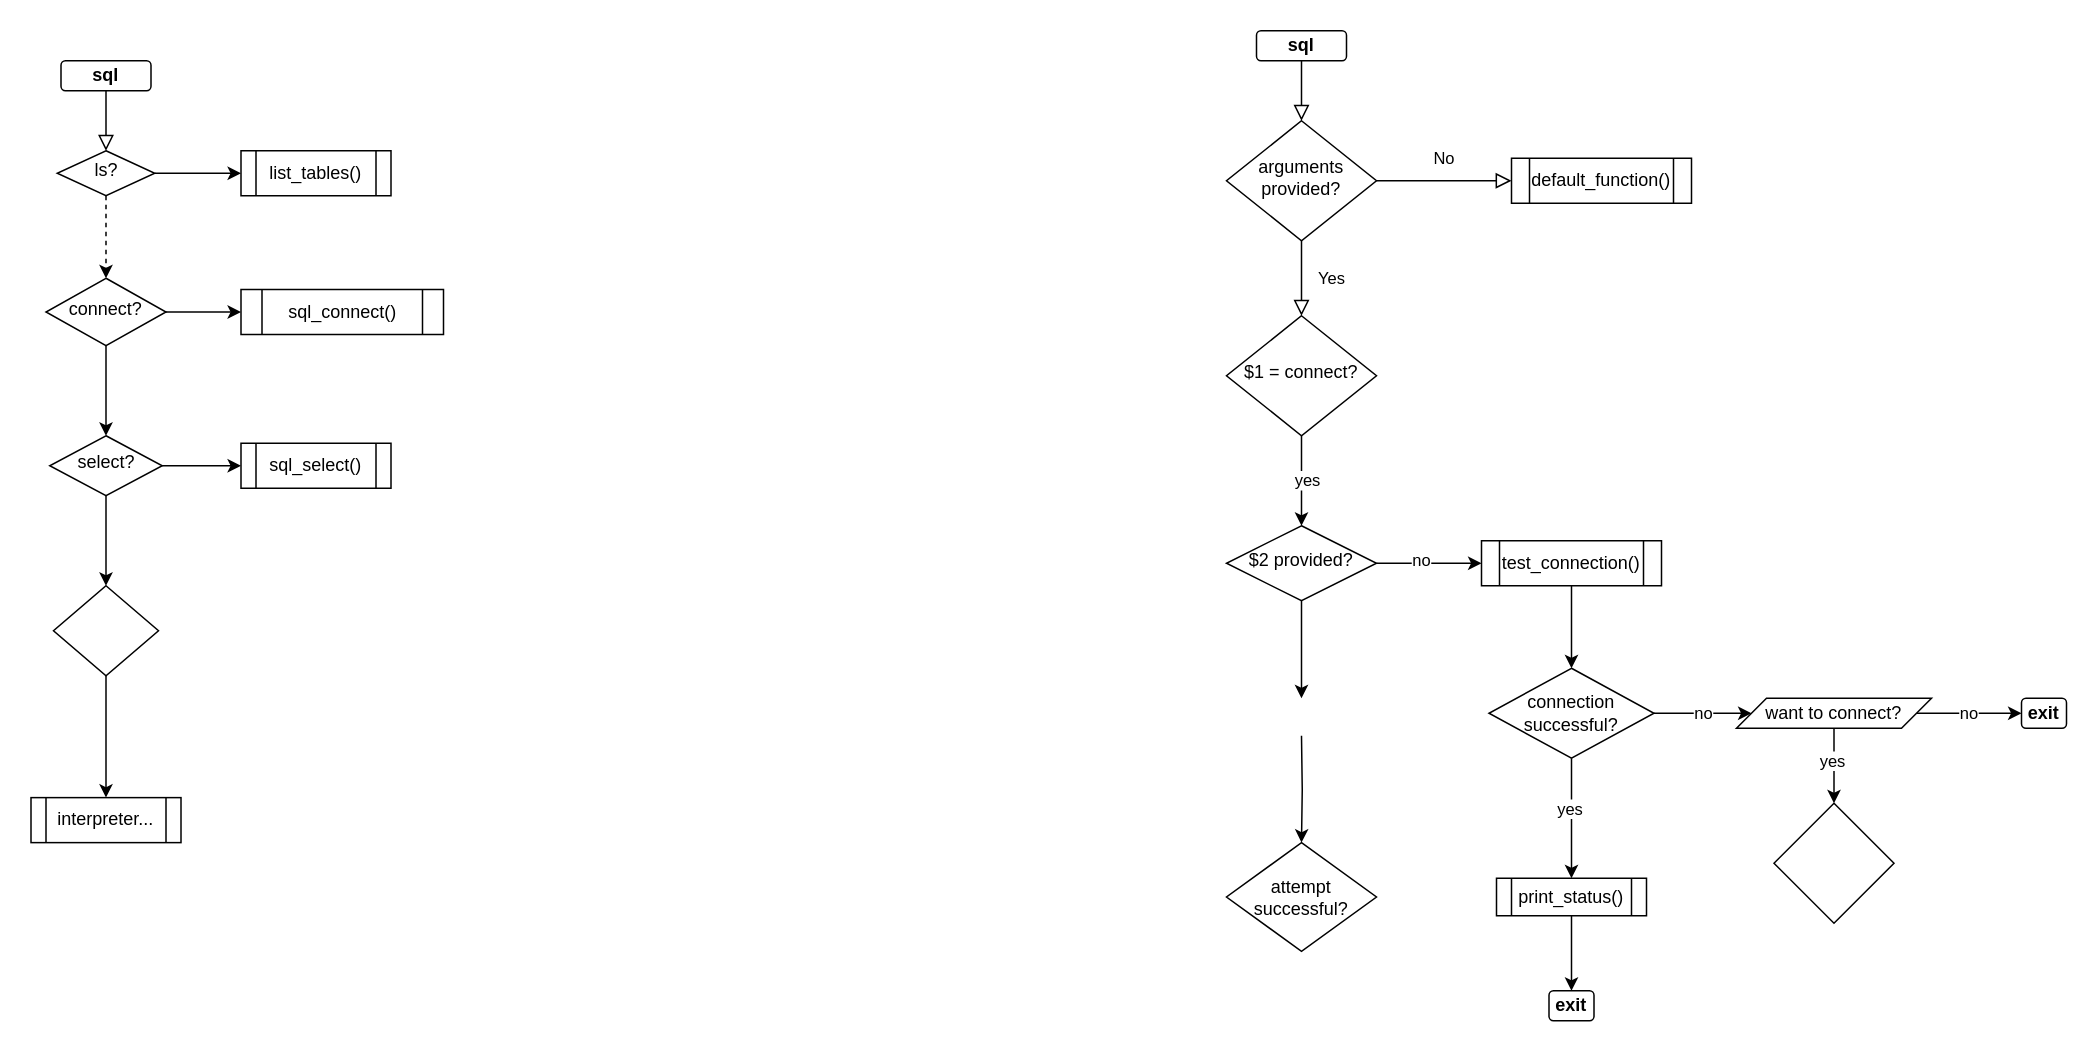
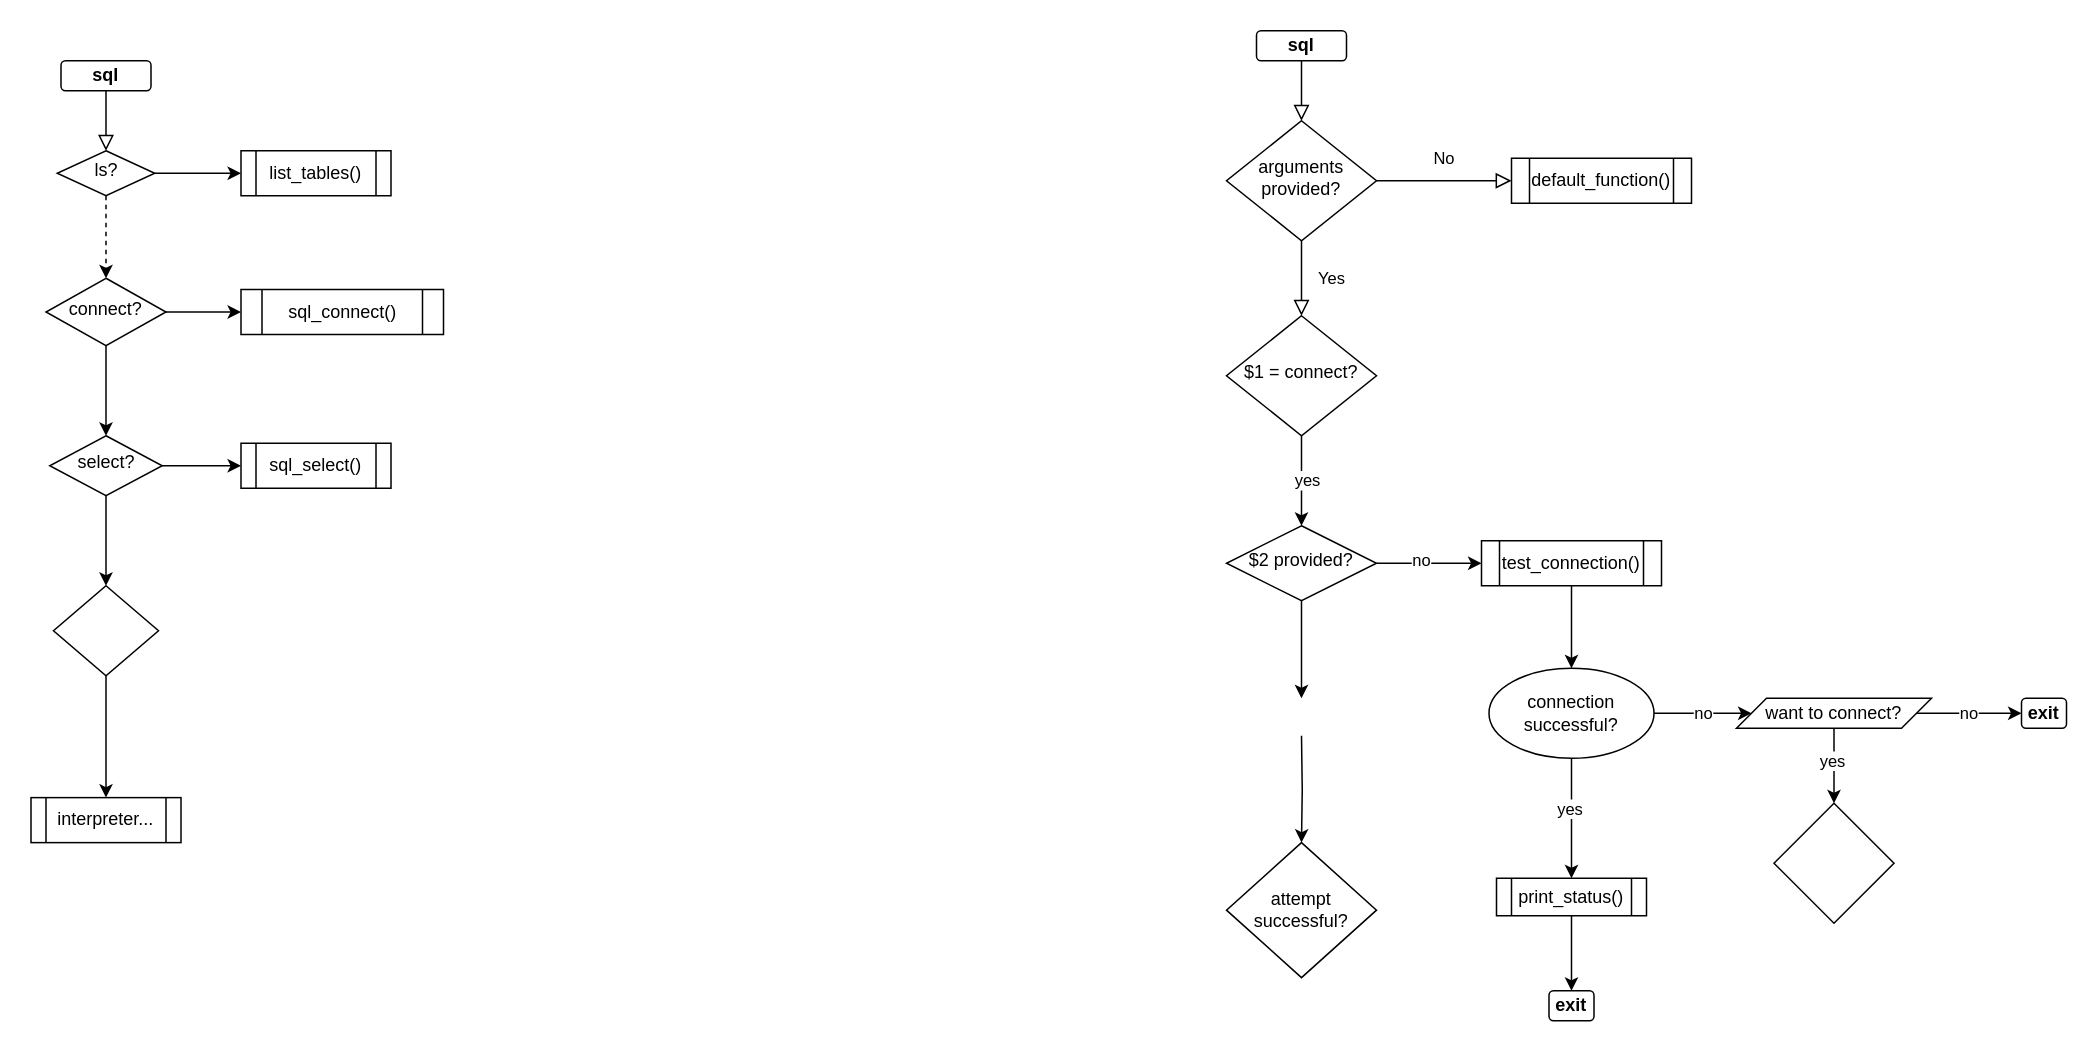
node "connection successful?": shape diamond -> ellipse
node "attempt successful?": size 150x109 -> 150x135
